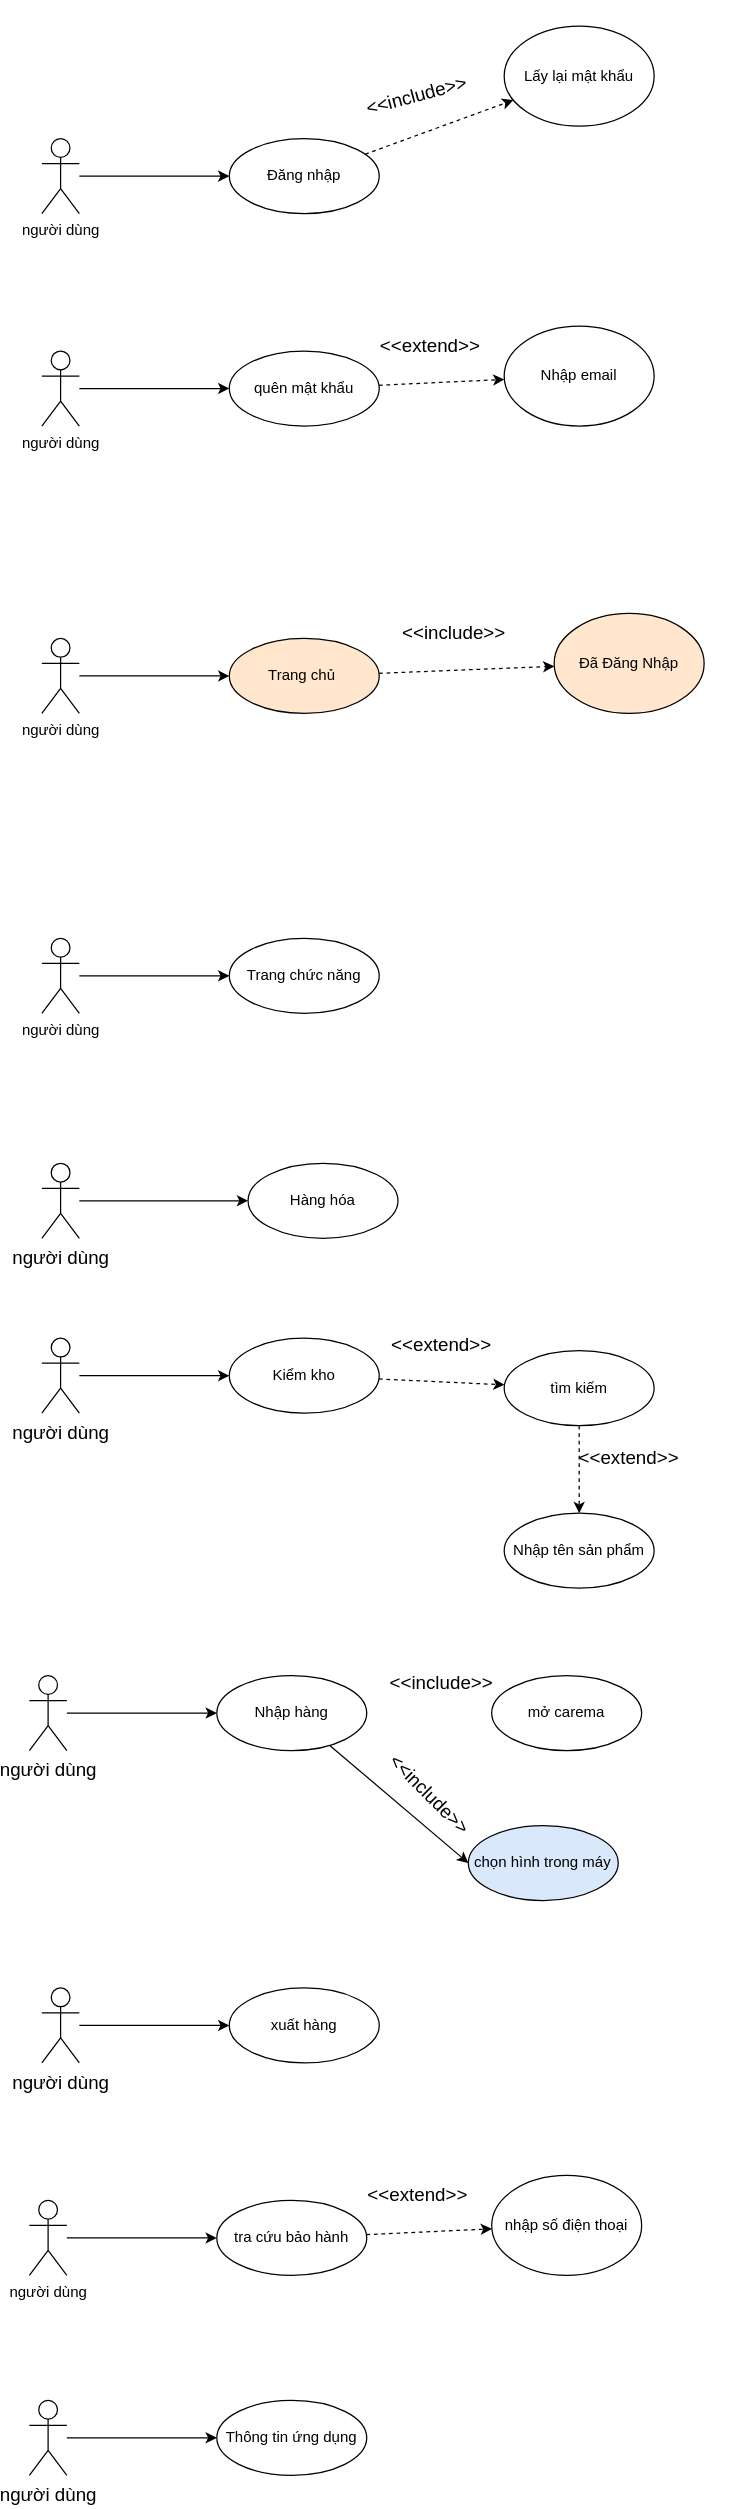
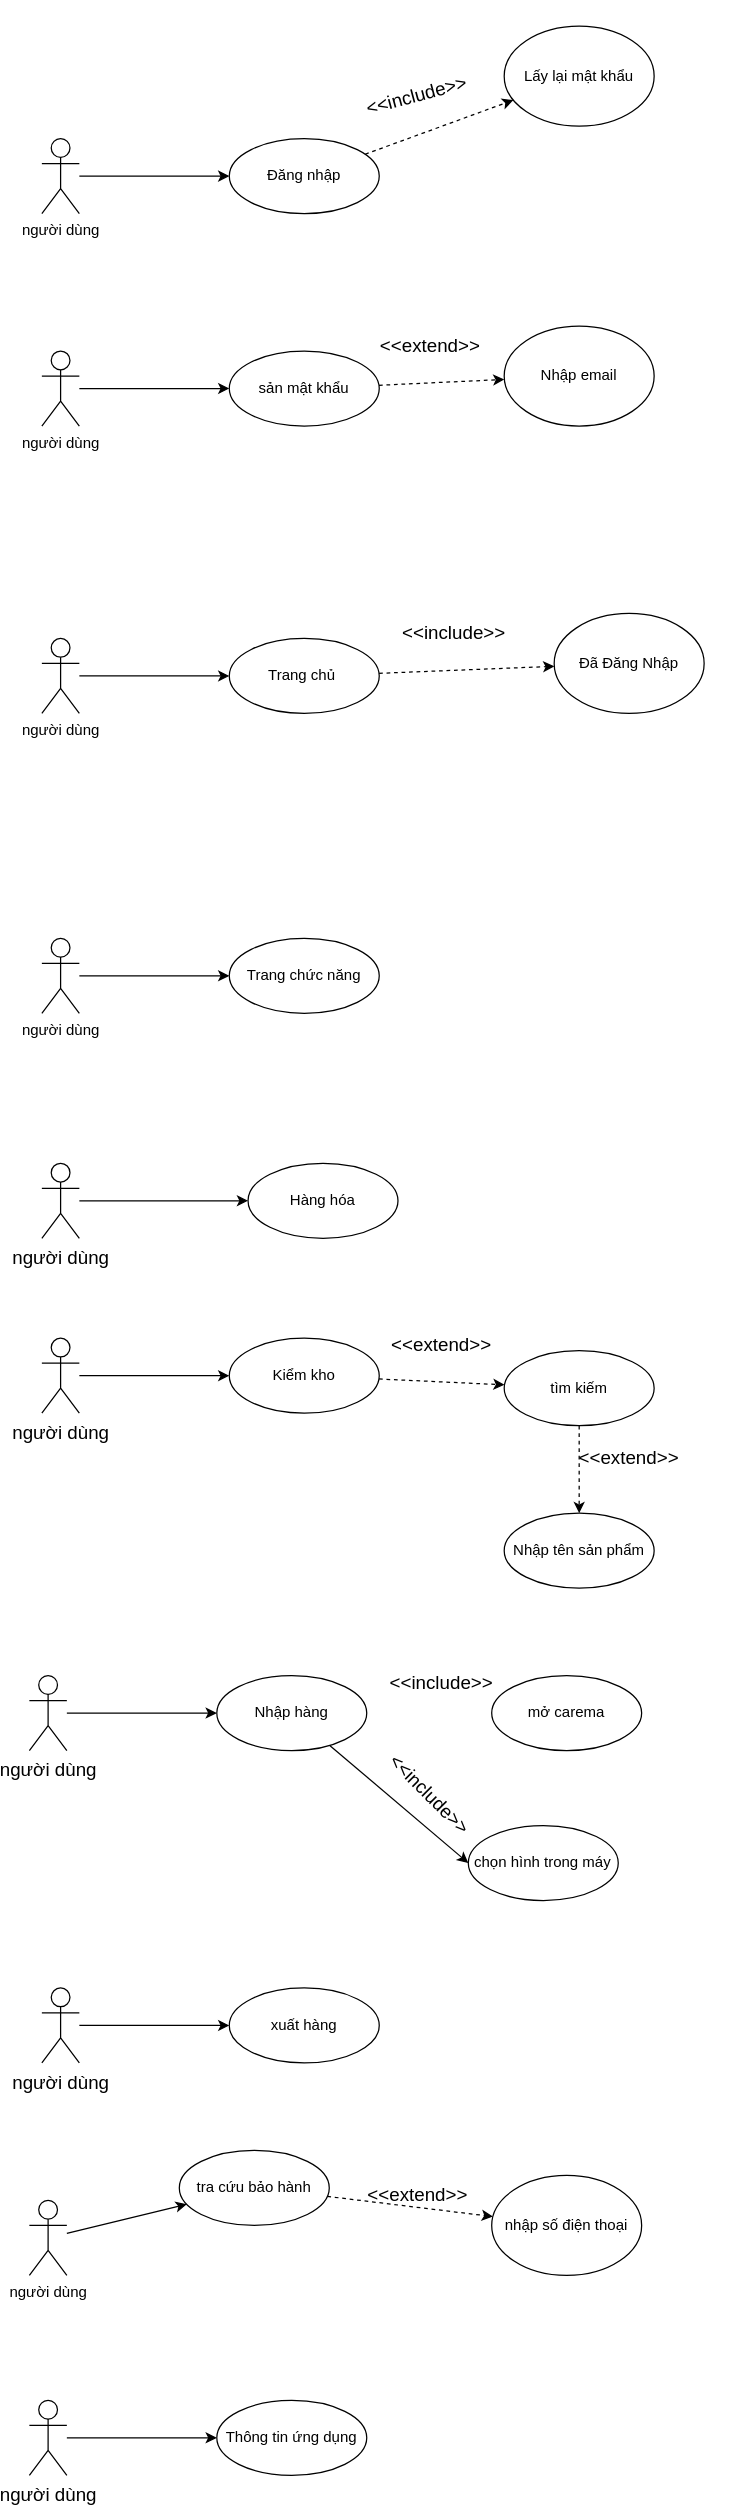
node "quên mật khẩu": label "quên mật khẩu" -> "sản mật khẩu"
node "Đã Đăng Nhập": fillcolor #ffe6cc -> #ffffff
node "Trang chủ": fillcolor #ffe6cc -> #ffffff
node "chọn hình trong máy": fillcolor #dae8fc -> #ffffff
node "tra cứu bảo hành": moved (292, 2238) -> (254, 2188)
